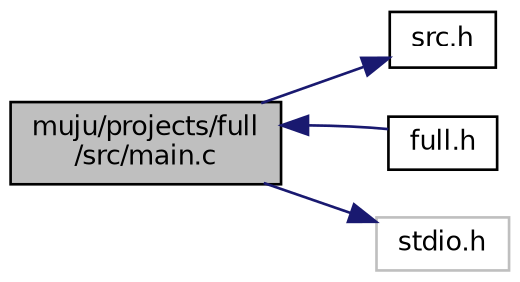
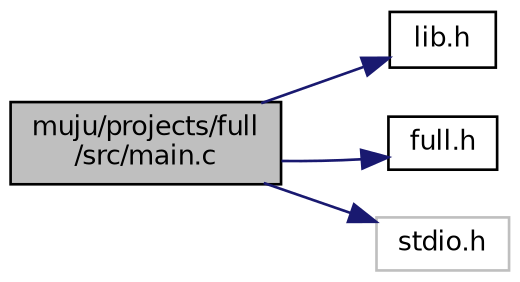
node "src.h": label "src.h" -> "lib.h"
edge "full.h" -> "muju/projects/full /src/main.c": reversed
